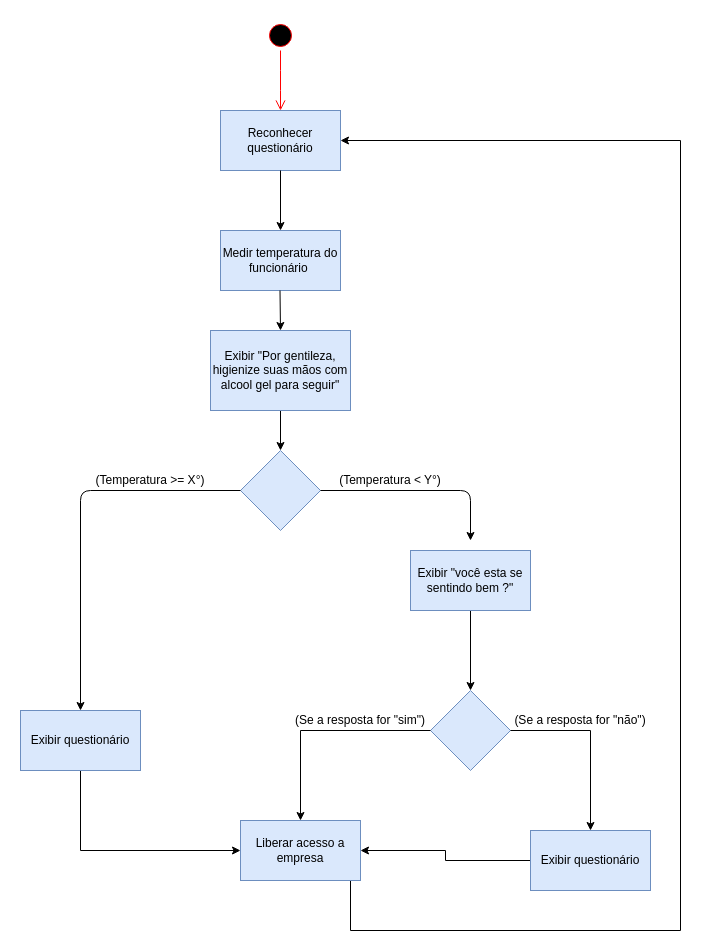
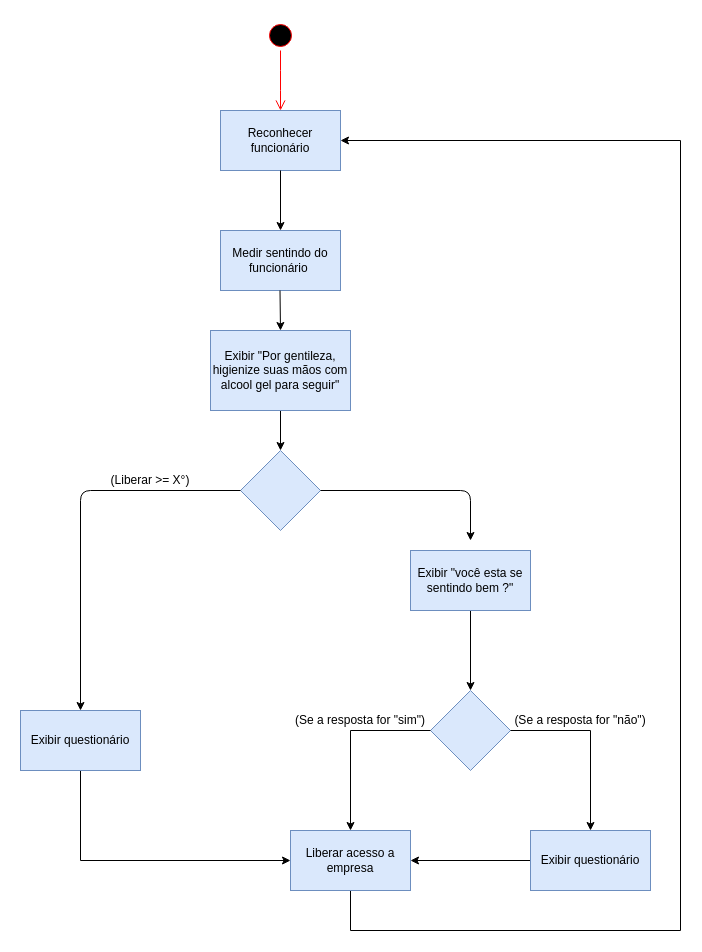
node "Reconhecer questionário": label "Reconhecer questionário" -> "Reconhecer funcionário"
node "Medir temperatura do funcionário": label "Medir temperatura do funcionário" -> "Medir sentindo do funcionário"
node "(Temperatura >= X°)": label "(Temperatura >= X°)" -> "(Liberar >= X°)"
node "(Temperatura < Y°)": removed
node "Liberar acesso a empresa": moved (301, 851) -> (351, 861)
